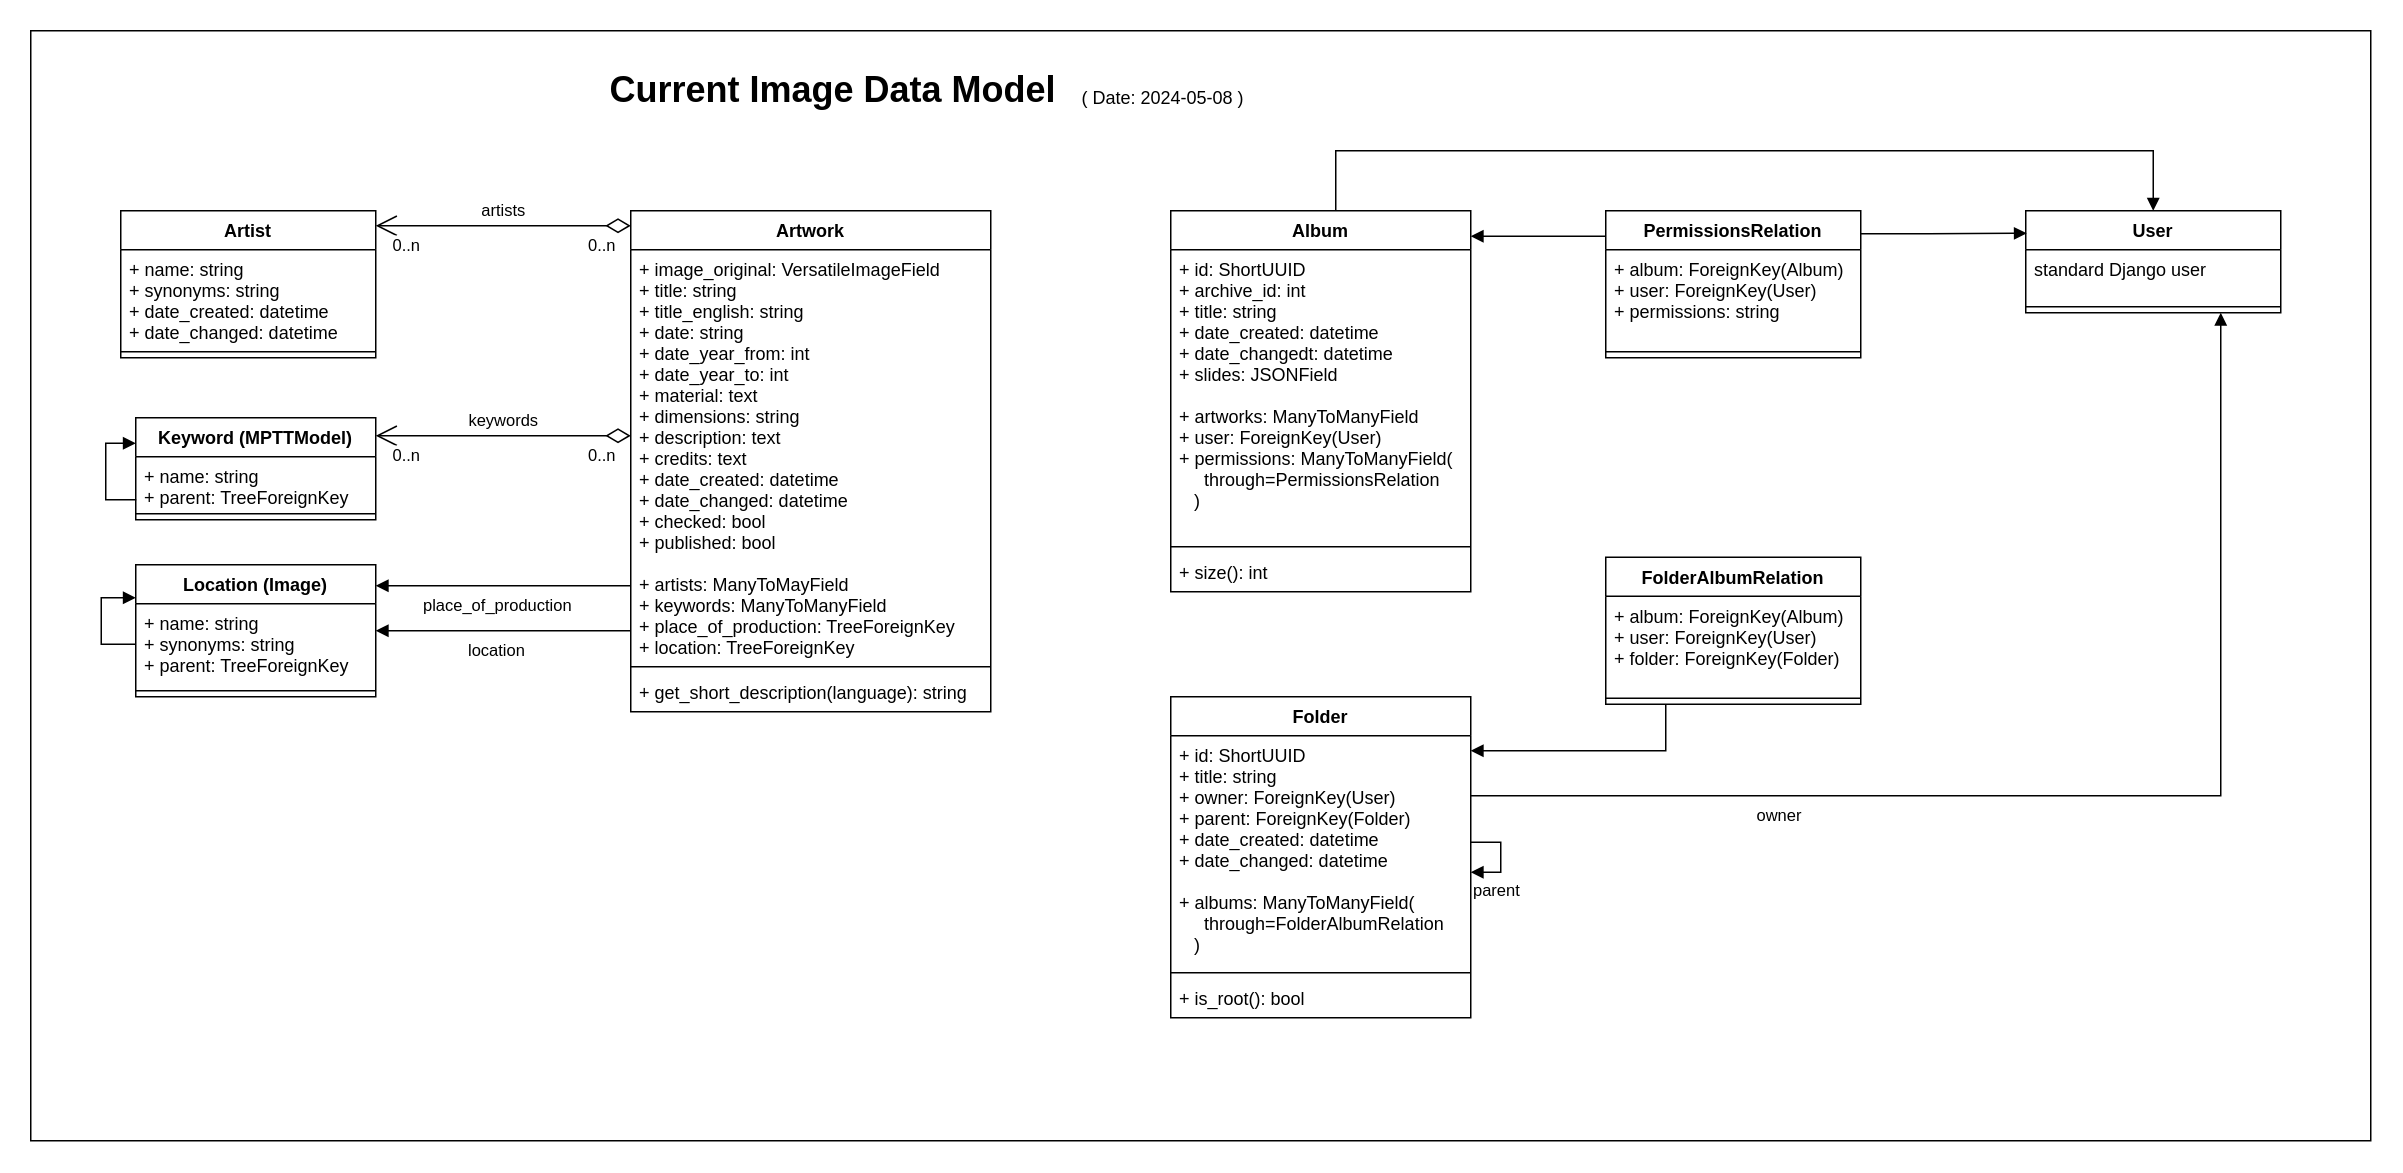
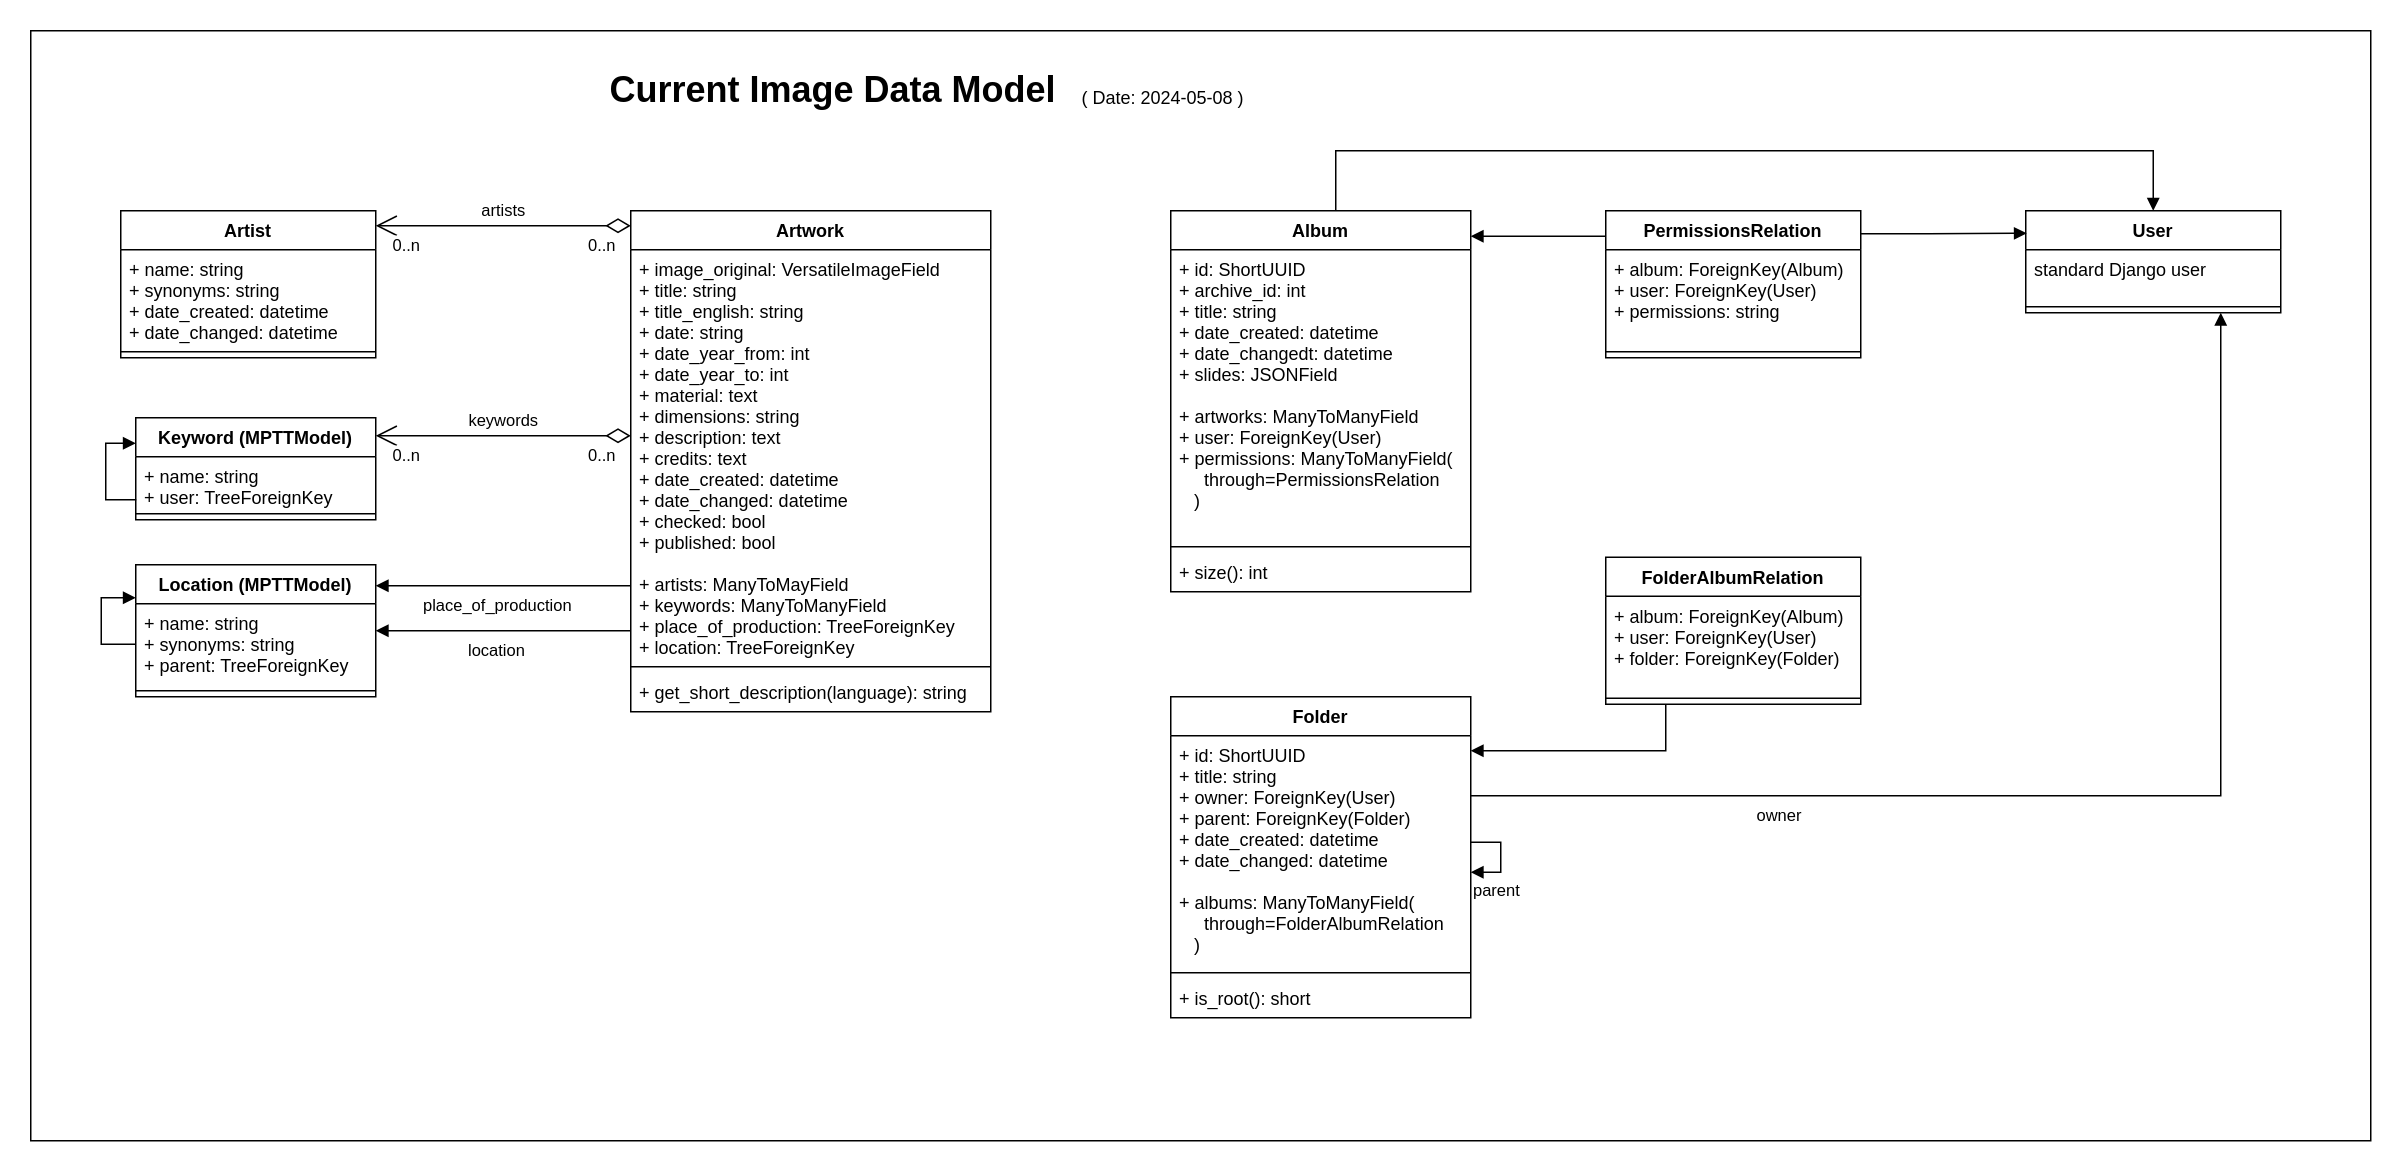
node "+ name: string + parent: TreeForeignKey": label "+ name: string + parent: TreeForeignKey" -> "+ name: string + user: TreeForeignKey"
node "Location (Image)": label "Location (Image)" -> "Location (MPTTModel)"
node "+ is_root(): bool": label "+ is_root(): bool" -> "+ is_root(): short"
